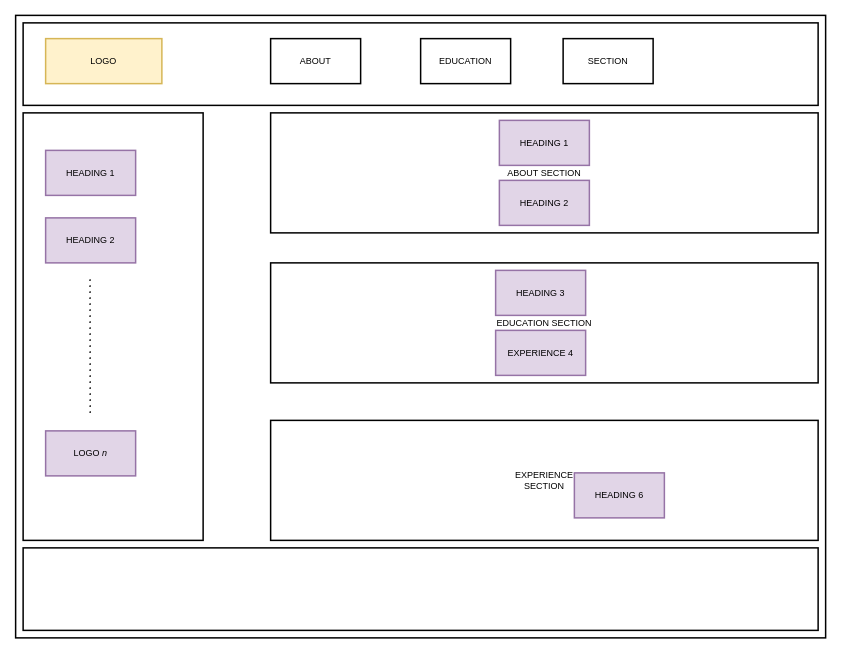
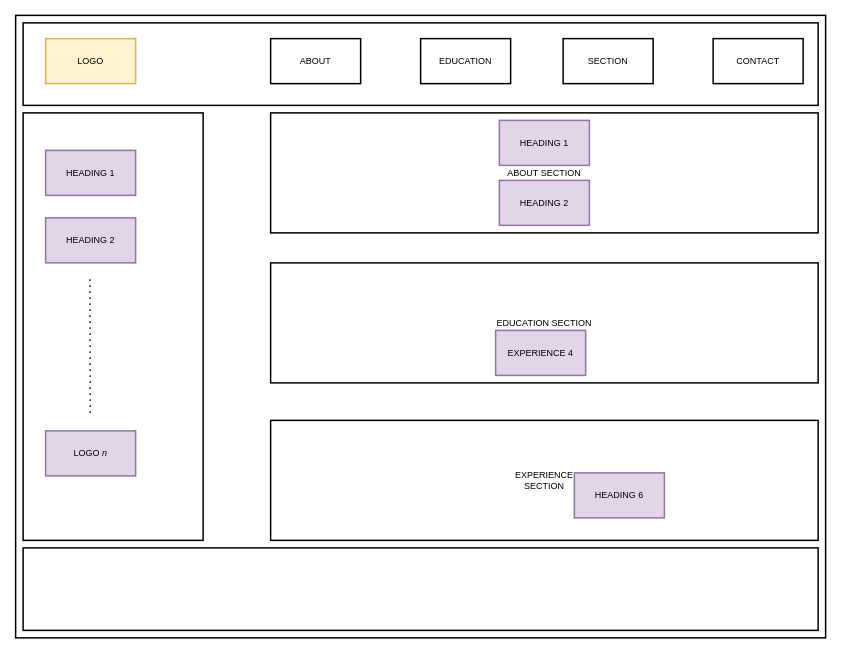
node "LOGO": size 116x45 -> 90x45
node "CONTACT": added
node "HEADING 3": removed
